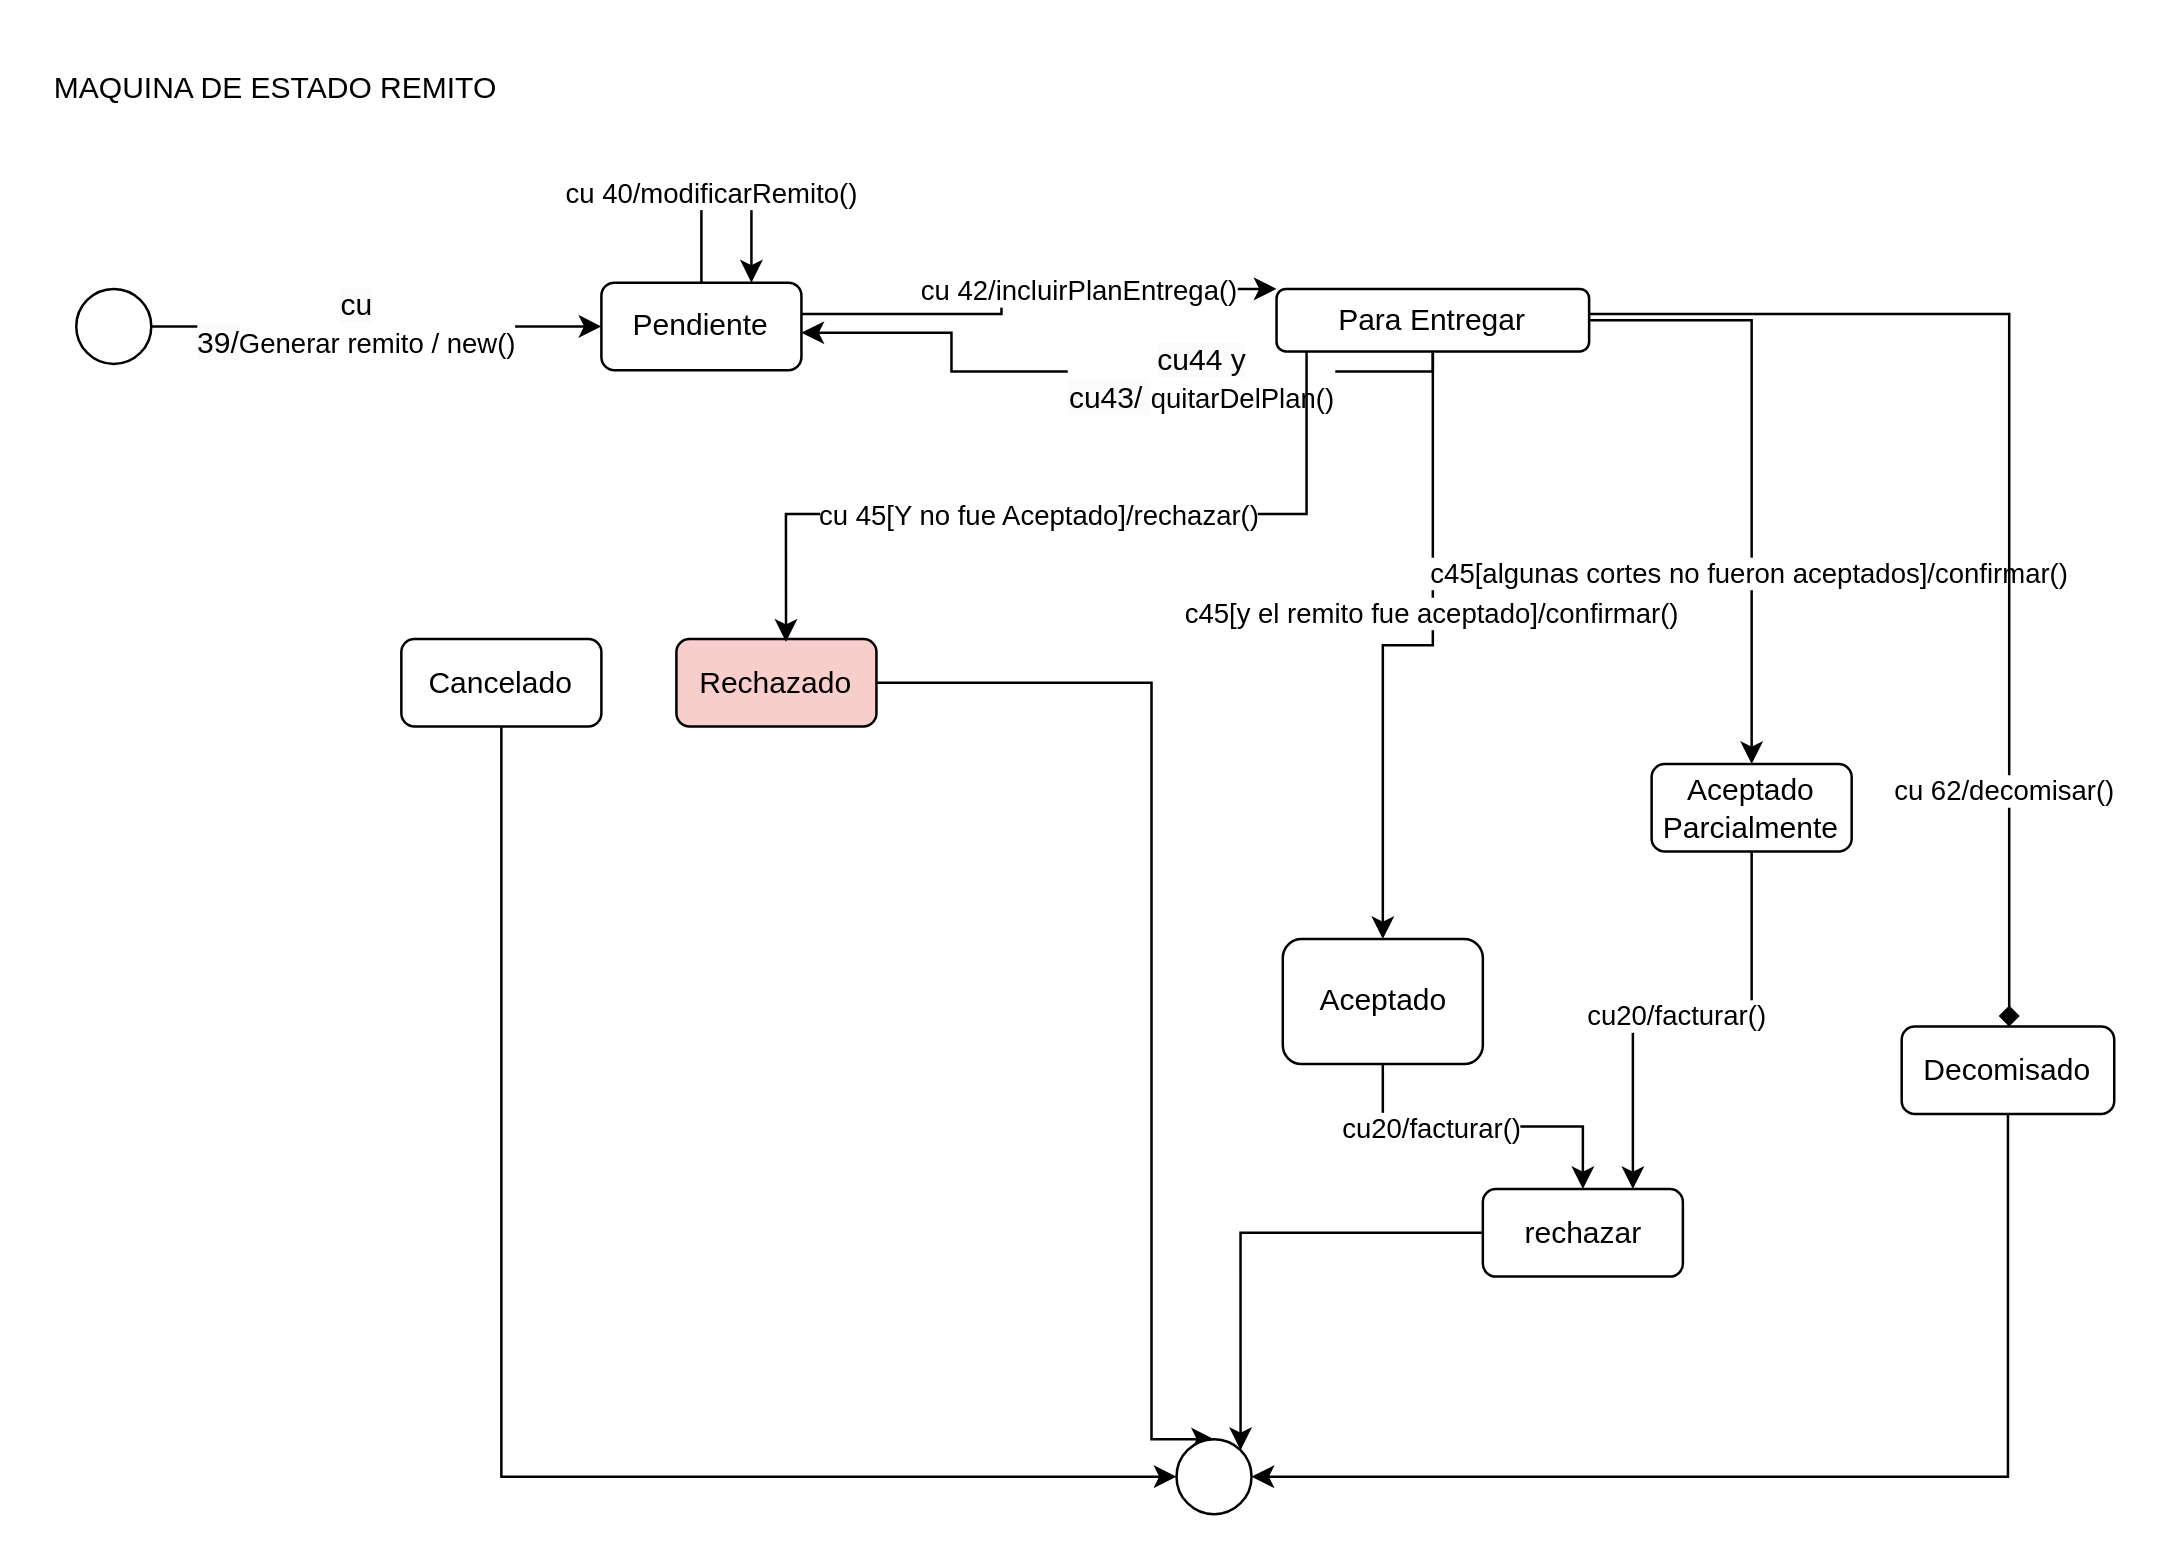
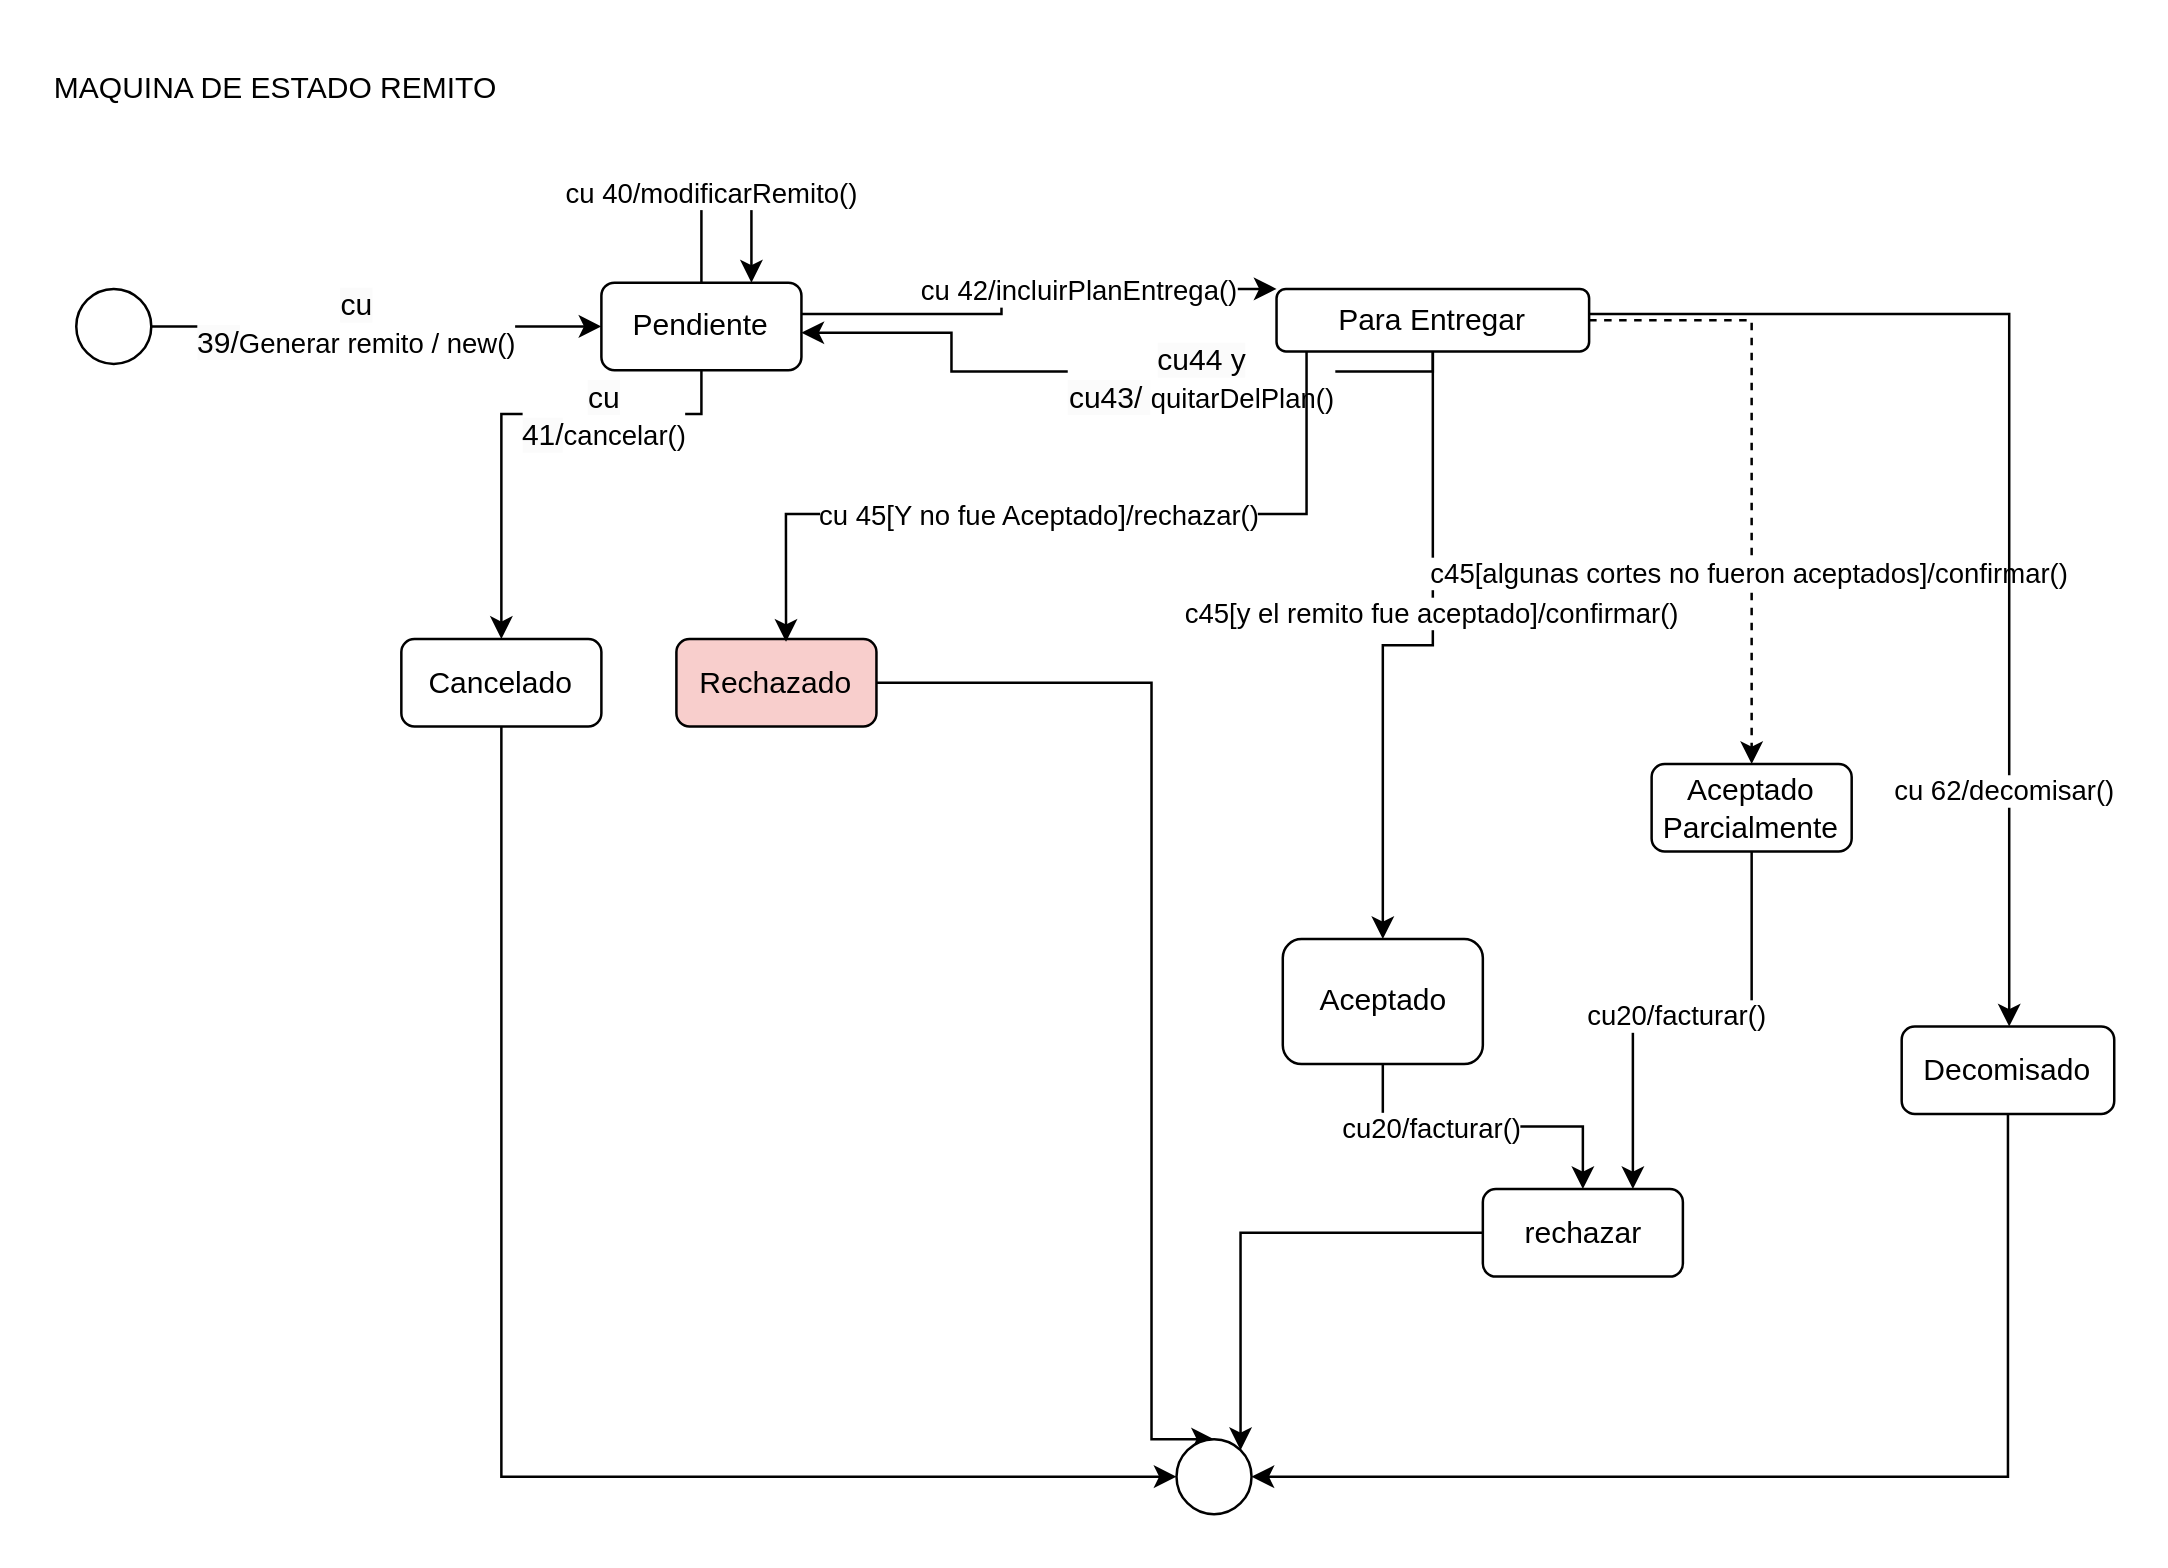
edge "Para Entregar" -> "Aceptado Parcialmente": style solid -> dashed
edge "Pendiente" -> "Cancelado": added, label "cu 41/cancelar()"
edge "Para Entregar" -> "Decomisado": arrowhead diamond -> classic
